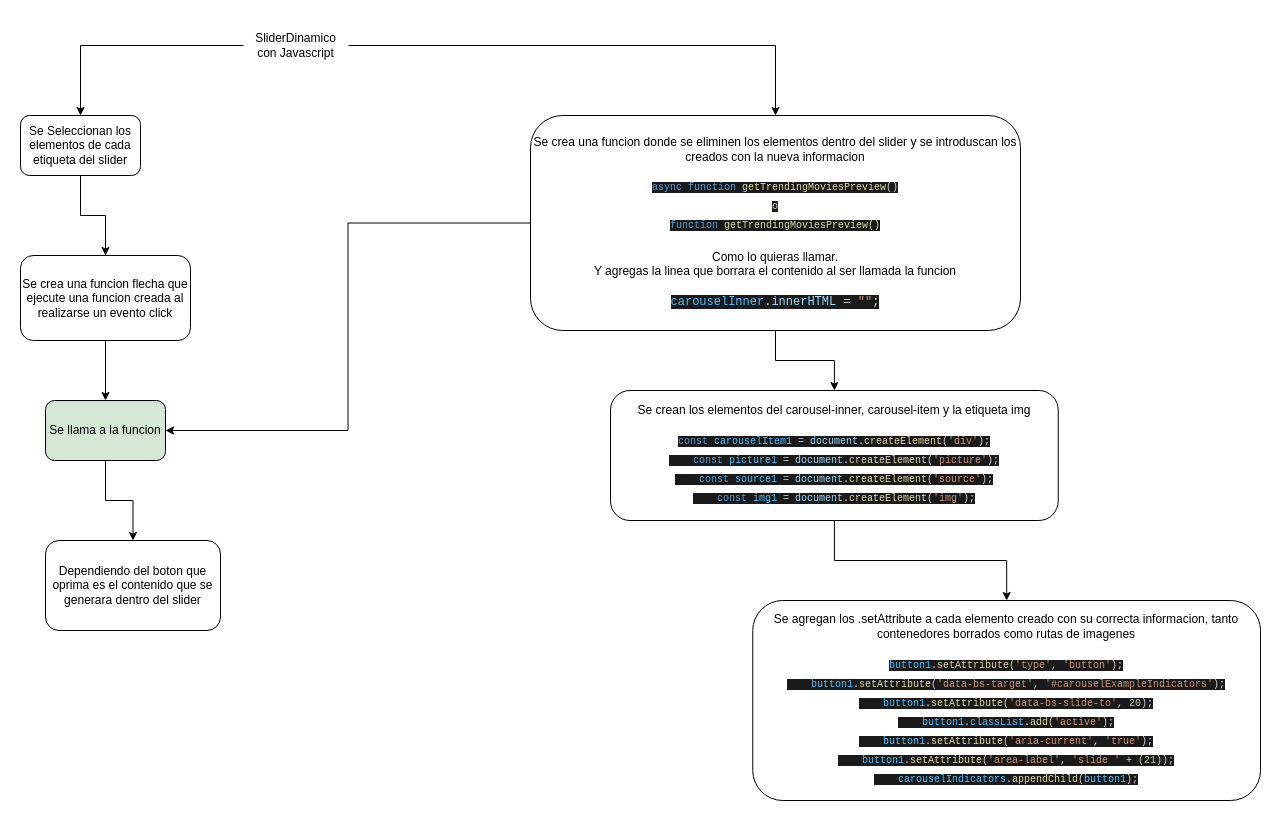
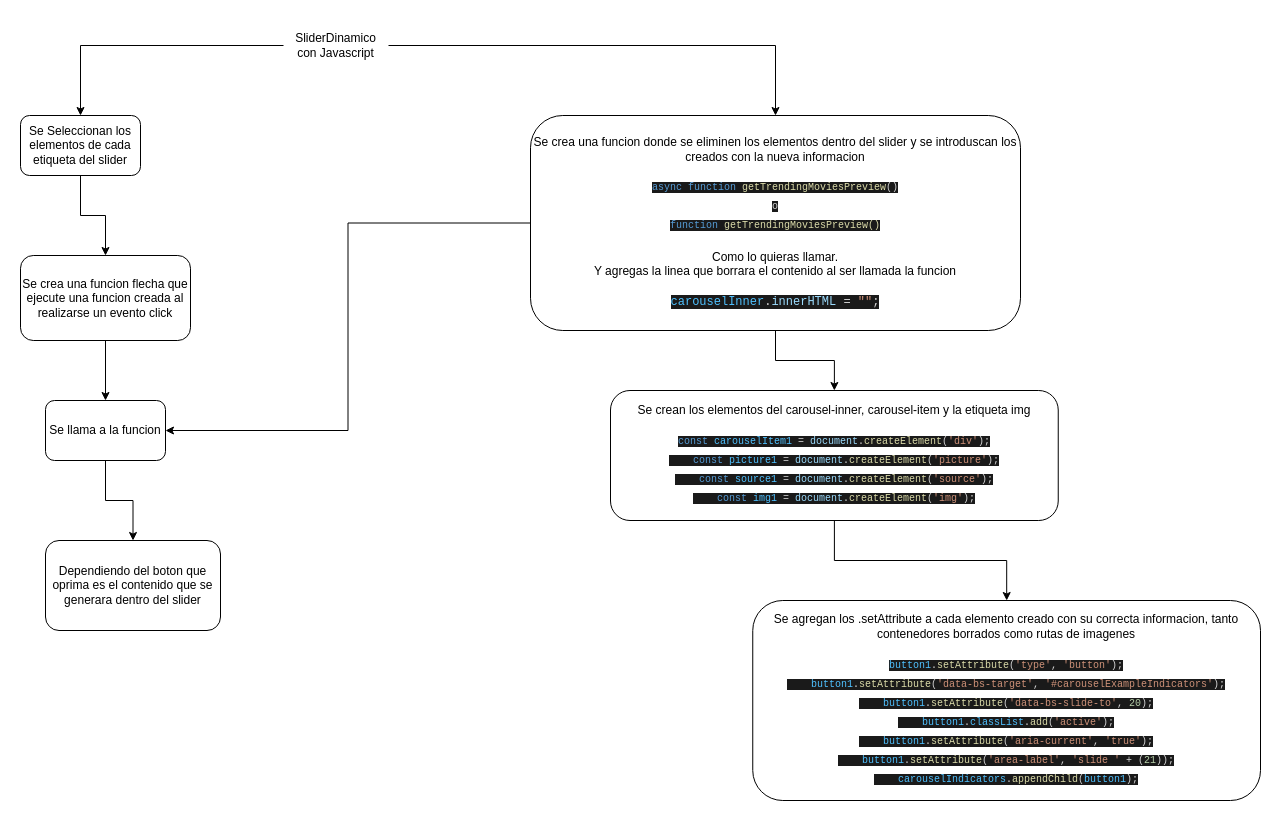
node "SliderDinamico con Javascript": moved (296, 46) -> (336, 46)
node "Se llama a la funcion": fillcolor #d5e8d4 -> #ffffff
